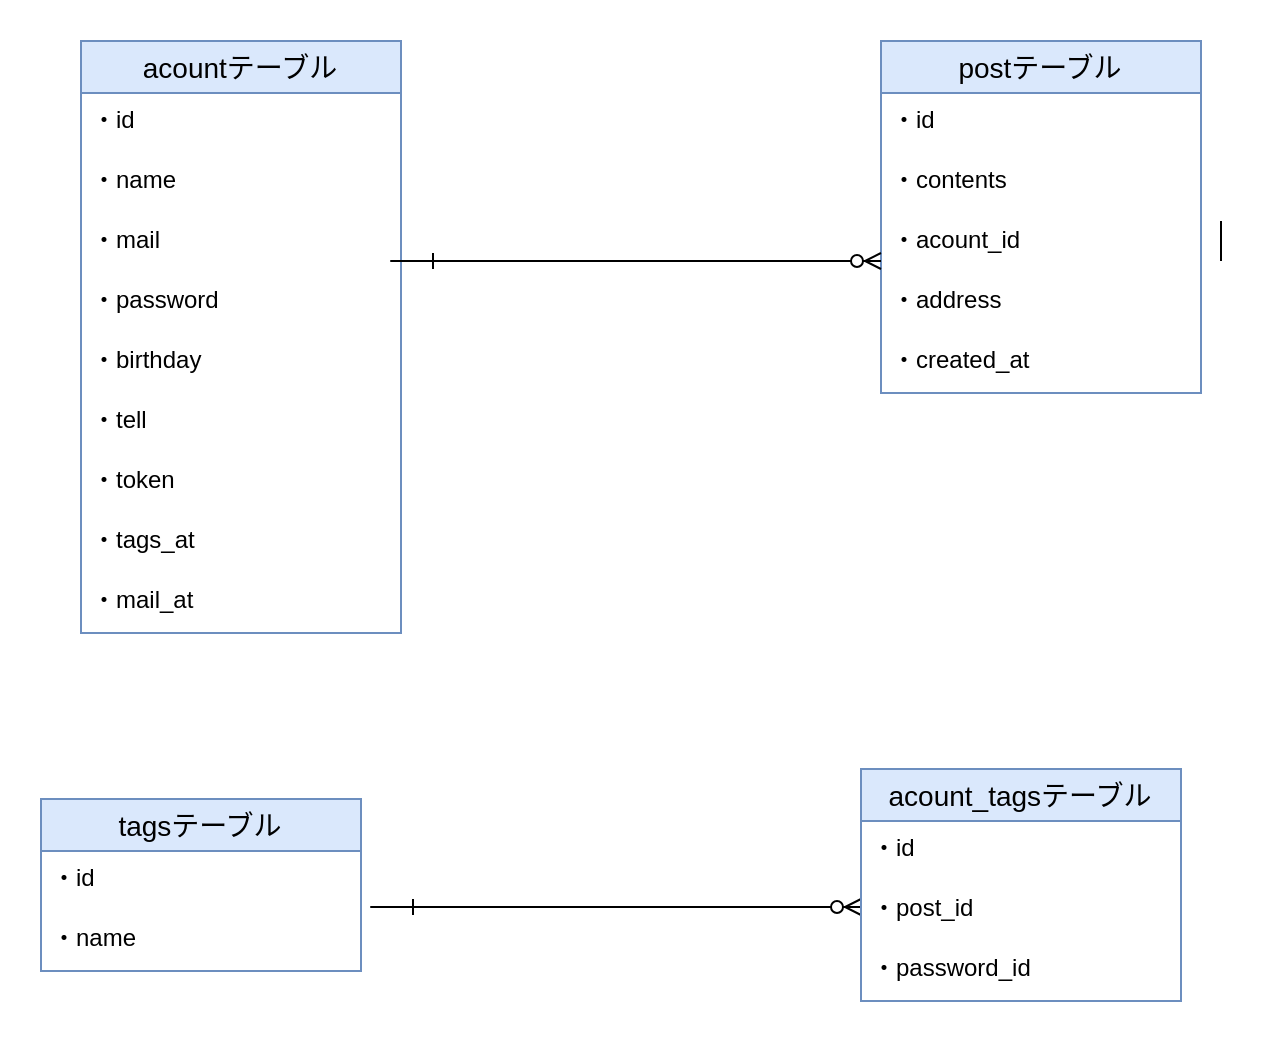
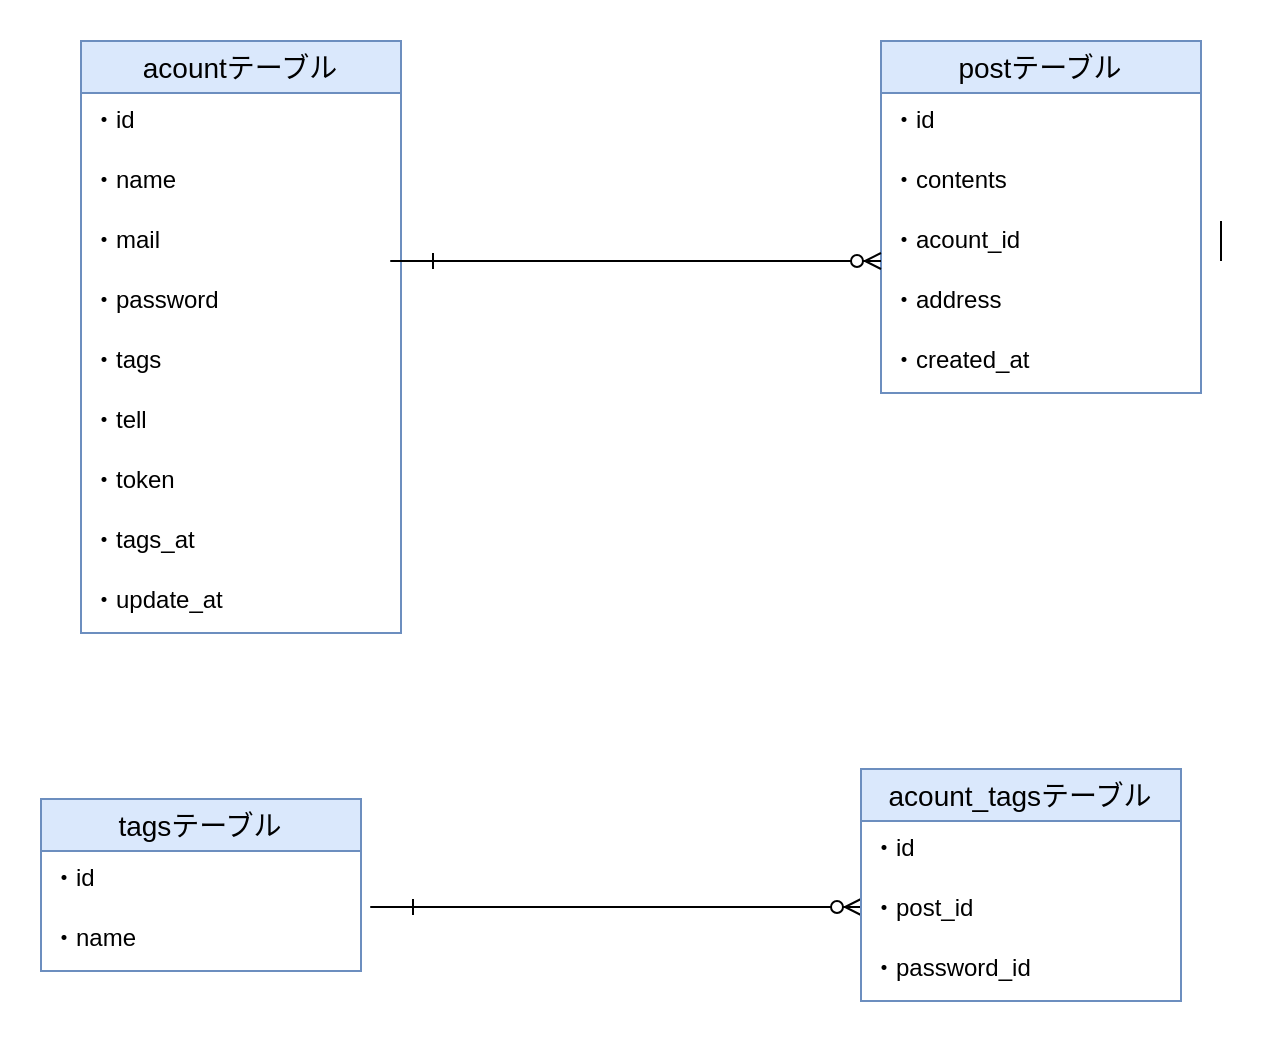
node "・birthday": label "・birthday" -> "・tags"
node "・mail_at": label "・mail_at" -> "・update_at"
